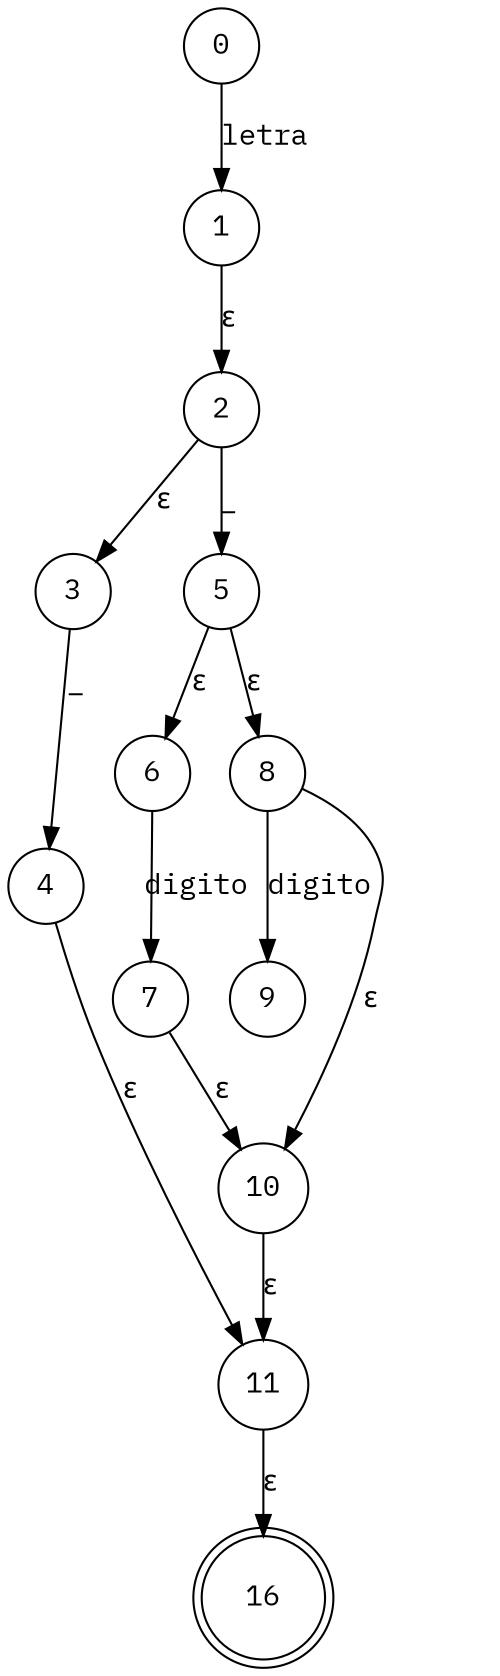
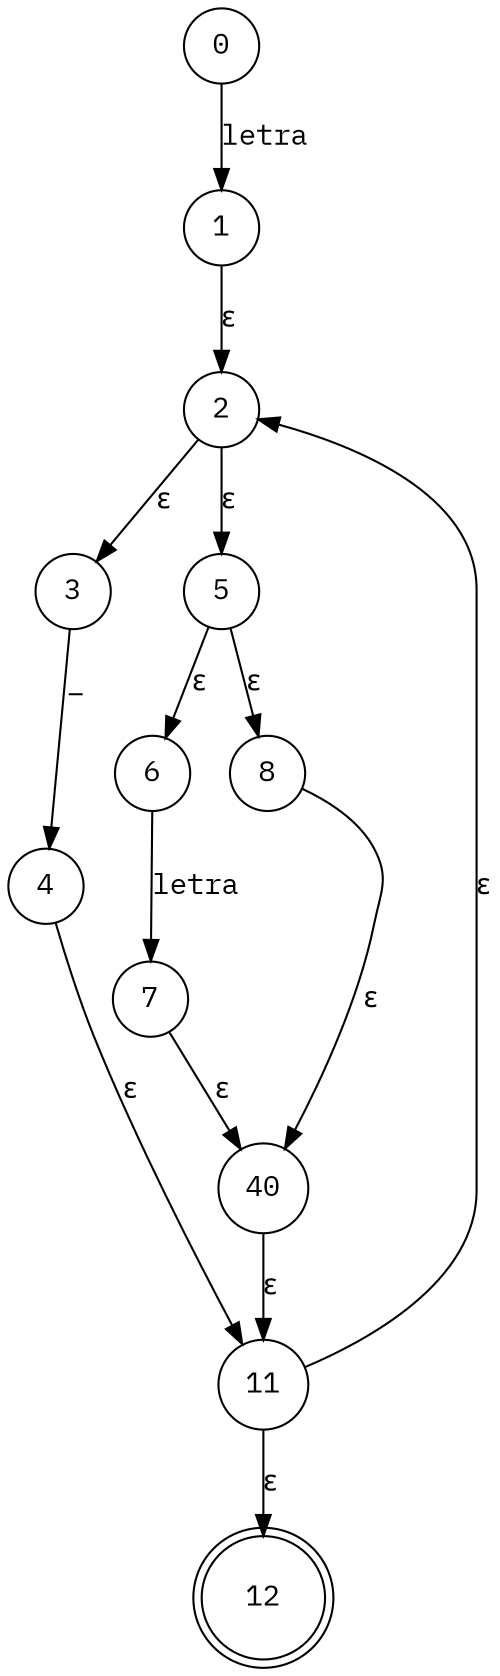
edge "2" -> "5": label "_" -> "ε"
edge "11" -> "2": added, label "ε"
edge "6" -> "7": label "digito" -> "letra"
node "9": removed
node "10": label "10" -> "40"
node "16": label "16" -> "12"
